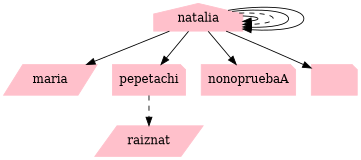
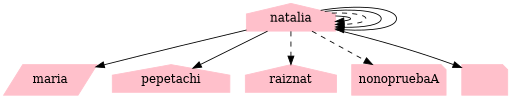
edge "natalia" -> "nonopruebaA": style solid -> dashed
node "pepetachi": shape note -> house
edge "pepetachi" -> "raiznat": now "natalia" -> "raiznat"
node "raiznat": shape parallelogram -> house
